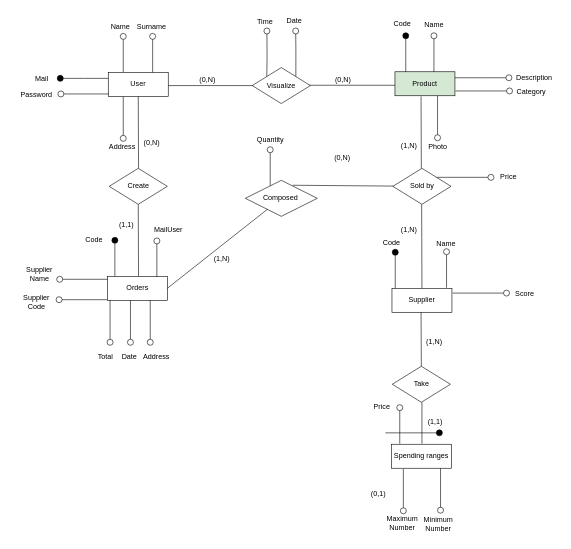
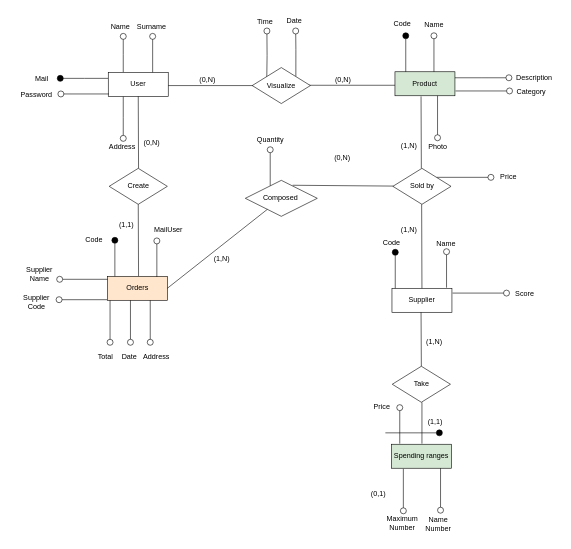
node "Orders": fillcolor #ffffff -> #ffe6cc
node "Spending ranges": fillcolor #ffffff -> #d5e8d4
node "Minimum Number": label "Minimum Number" -> "Name Number"
